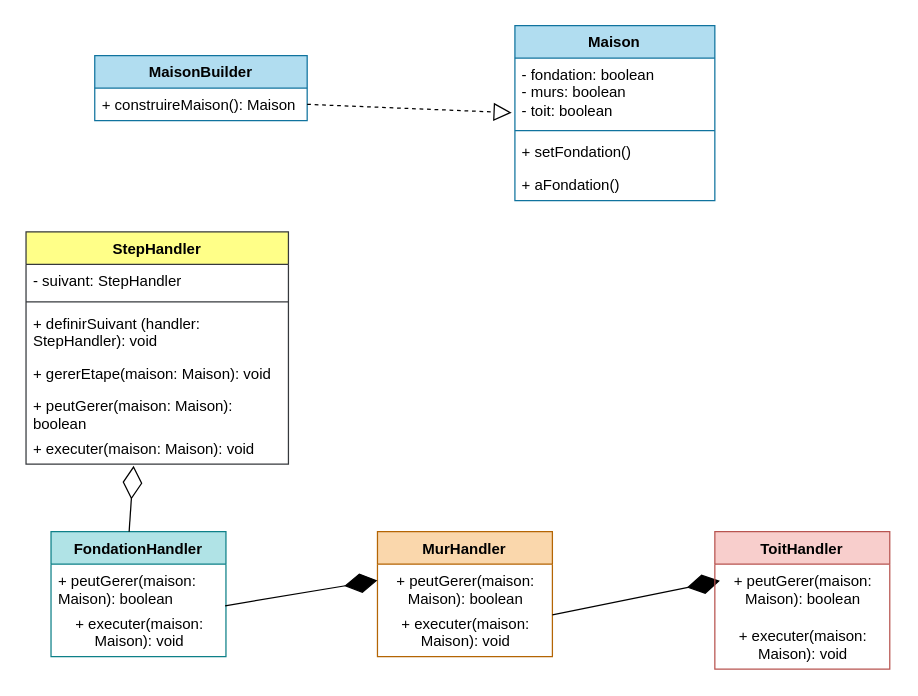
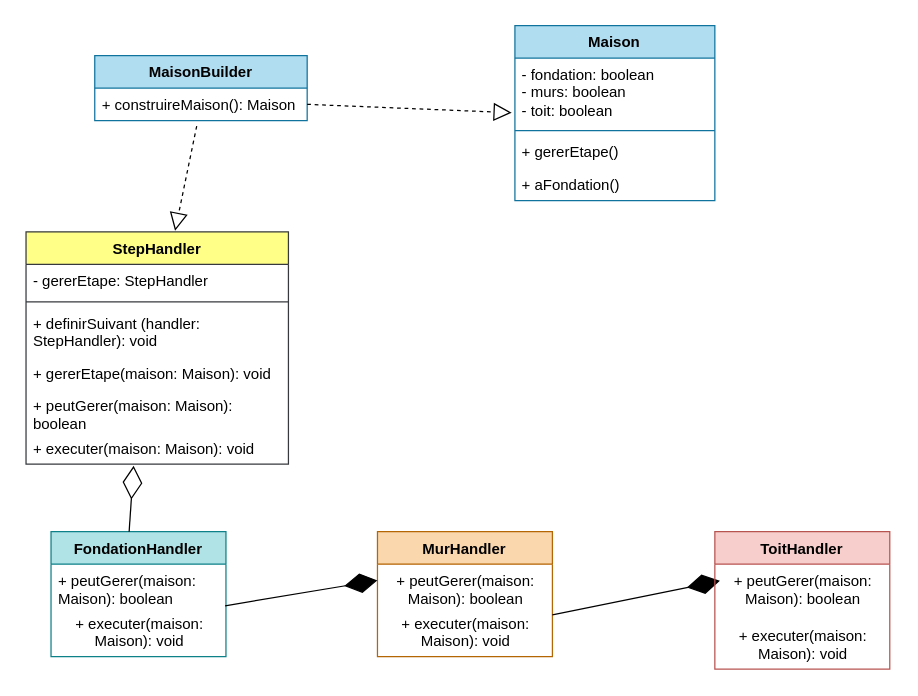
node "+ setFondation()": label "+ setFondation()" -> "+ gererEtape()"
edge "+ construireMaison(): Maison" -> "StepHandler": added
node "- suivant: StepHandler": label "- suivant: StepHandler" -> "- gererEtape: StepHandler"
